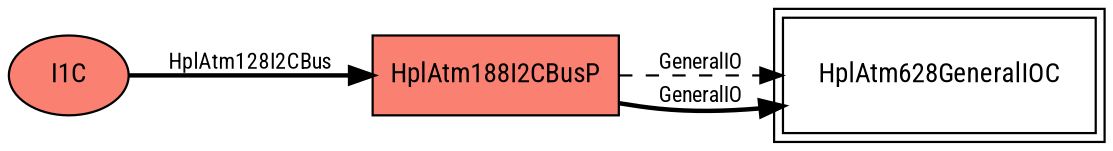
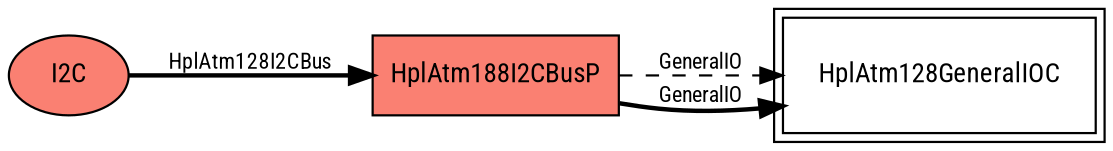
node "I1C": label "I1C" -> "I2C"
node "HplAtm628GeneralIOC": label "HplAtm628GeneralIOC" -> "HplAtm128GeneralIOC"
